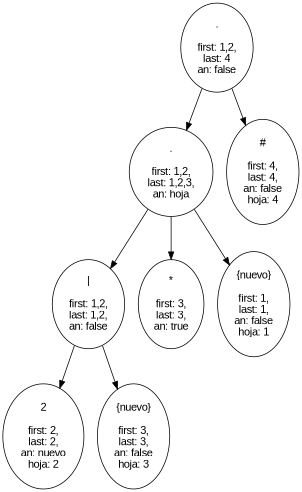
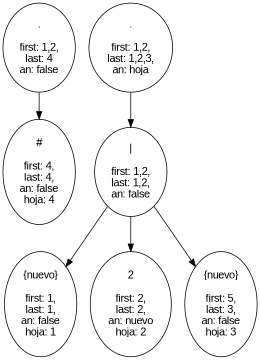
edge ". first: 1,2, last: 4 an: false" -> ". first: 1,2, last: 1,2,3, an: hoja": removed
edge ". first: 1,2, last: 1,2,3, an: hoja" -> "{nuevo} first: 1, last: 1, an: false hoja: 1": now "| first: 1,2, last: 1,2, an: false" -> "{nuevo} first: 1, last: 1, an: false hoja: 1"
node "* first: 3, last: 3, an: true": removed
node "{nuevo} first: 3, last: 3, an: false hoja: 3": label "{nuevo} first: 3, last: 3, an: false hoja: 3" -> "{nuevo} first: 5, last: 3, an: false hoja: 3"
